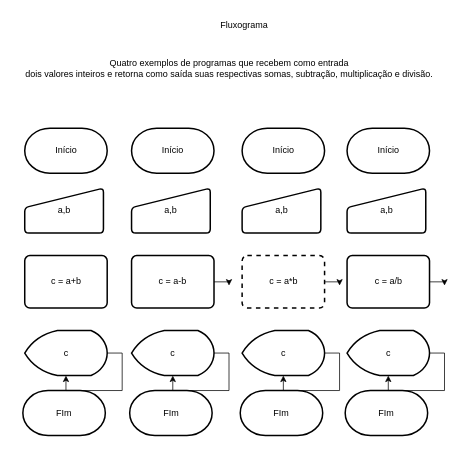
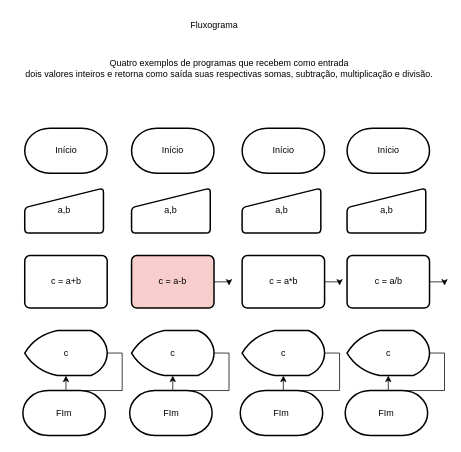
node "Fluxograma": moved (244, 30) -> (214, 30)
node "c = a-b": fillcolor #ffffff -> #f8cecc
node "c = a*b": style dashed -> solid
